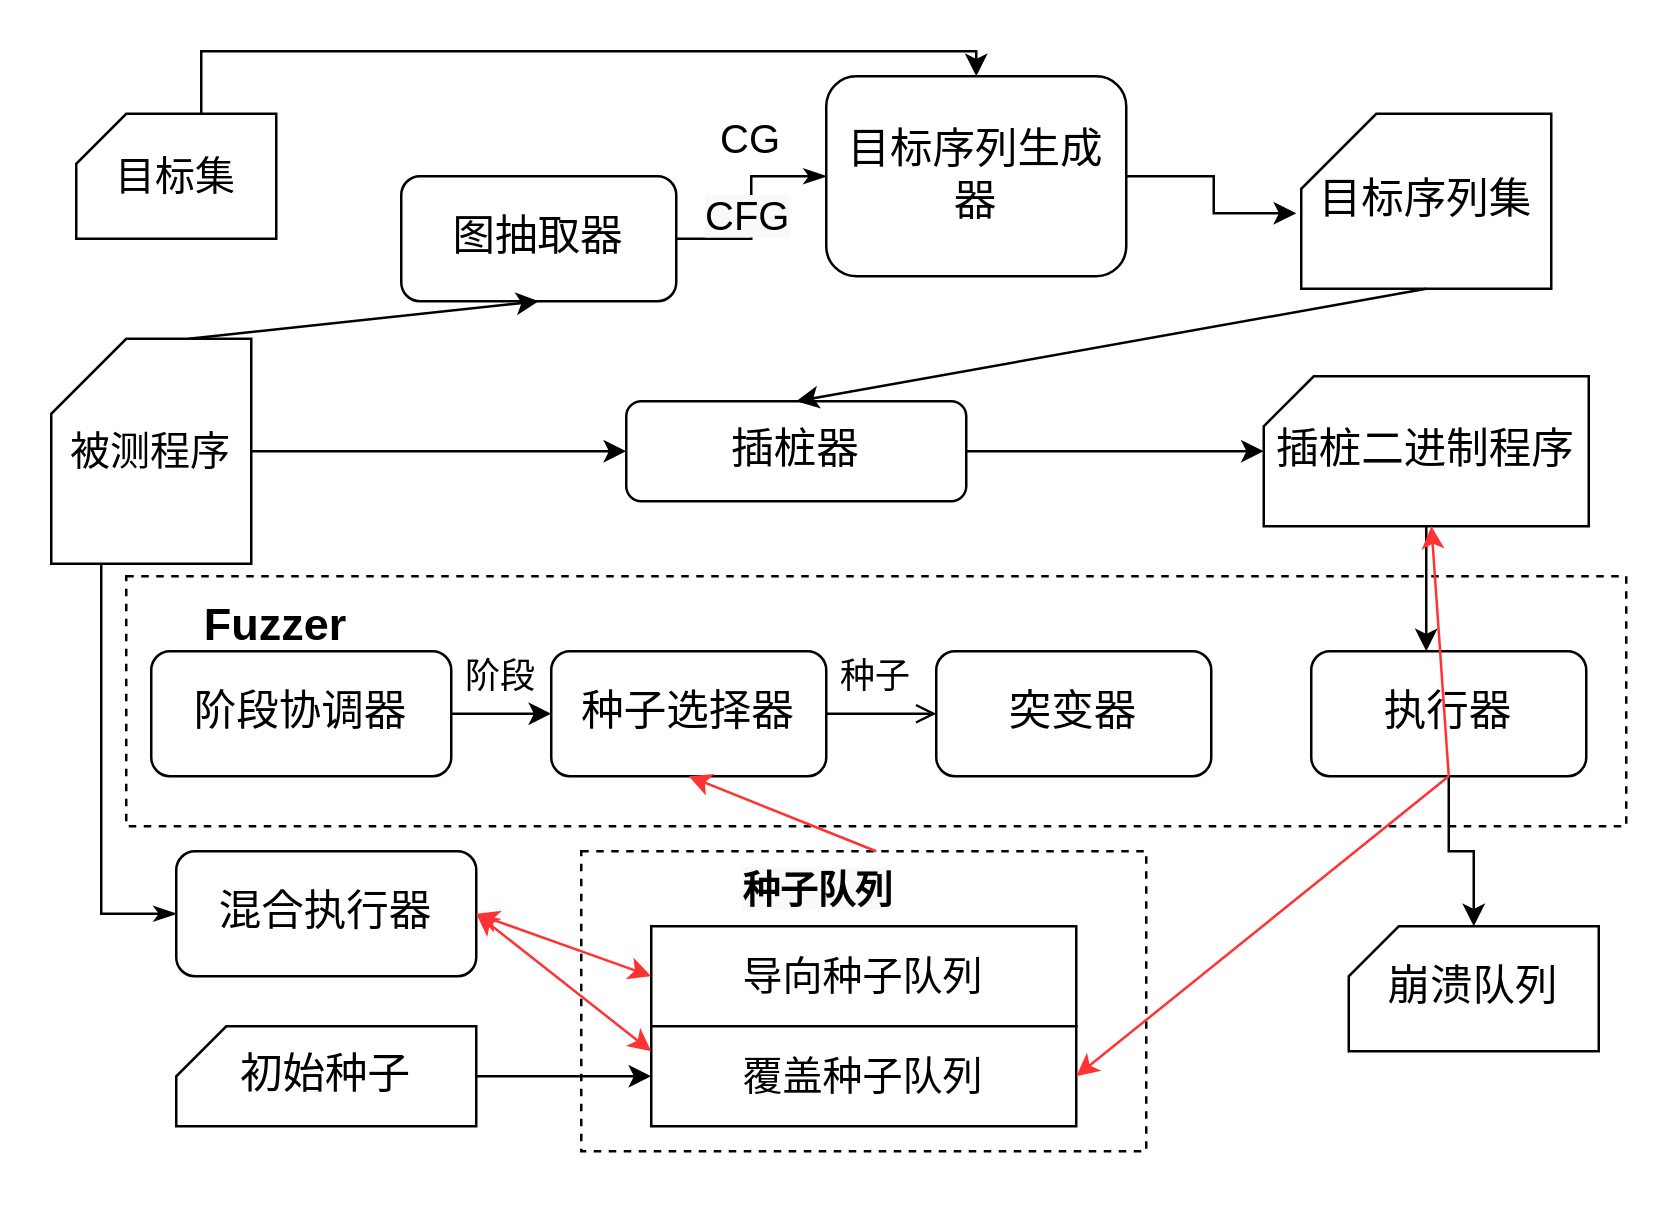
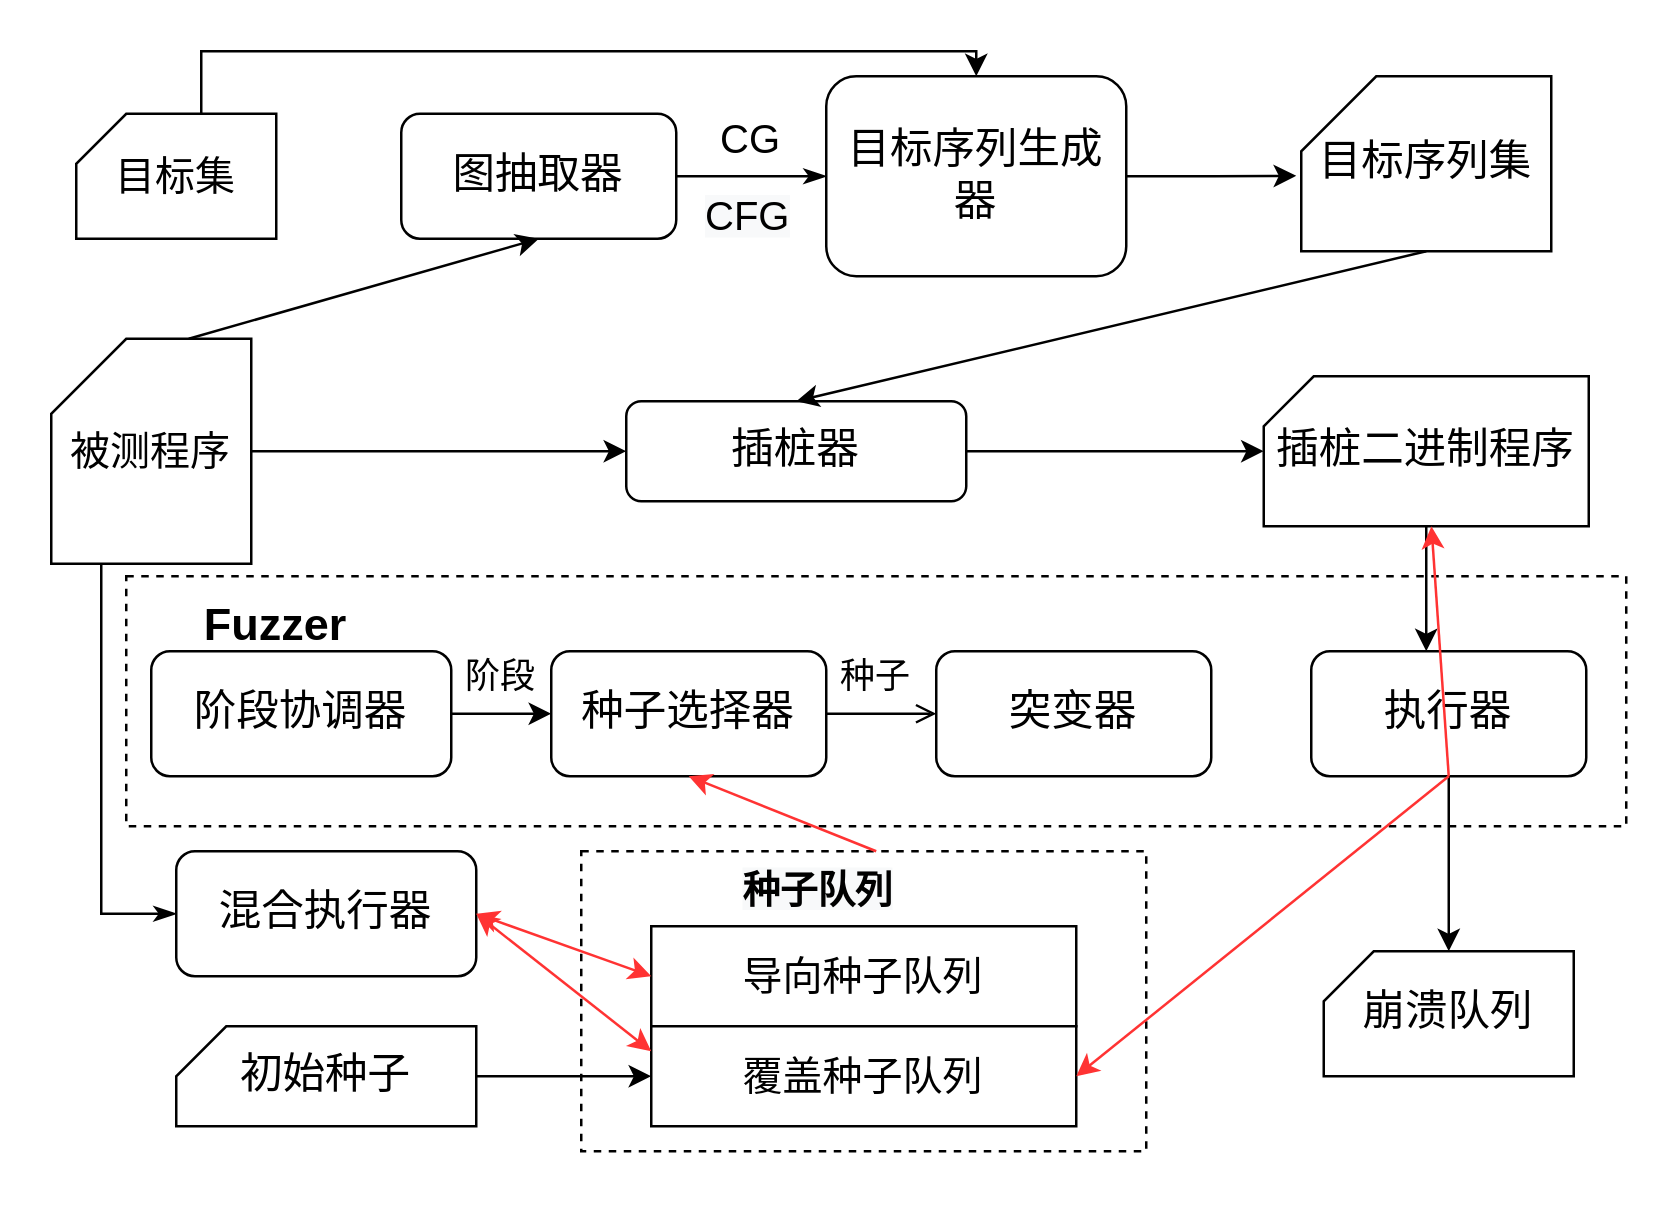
node "目标序列集": moved (1426, 201) -> (1426, 164)
node "图抽取器": moved (539, 239) -> (539, 176)
node "崩溃队列": moved (1474, 989) -> (1449, 1014)
